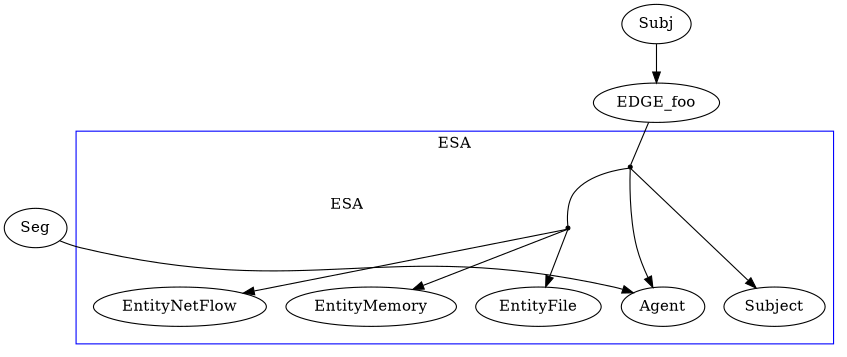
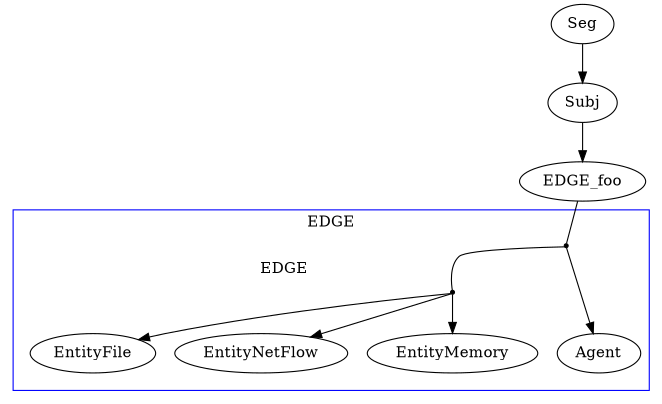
cluster "ESA": label "ESA" -> "EDGE"
edge "Seg" -> "Agent": now "Seg" -> "Subj"
node "Subject": removed
